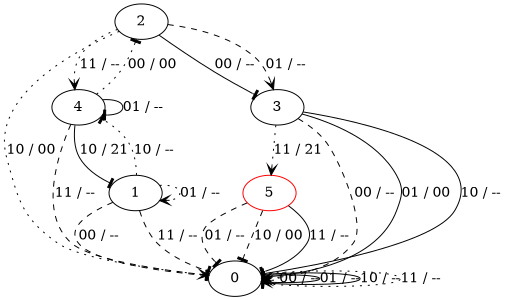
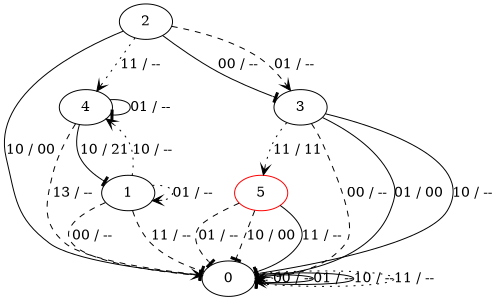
edge "4" -> "2": removed, label "00 / 00"
edge "1" -> "4": arrowhead tee -> vee
edge "3" -> "5": label "11 / 21" -> "11 / 11"
edge "2" -> "0": style dotted -> solid
edge "4" -> "0": label "11 / --" -> "13 / --"
